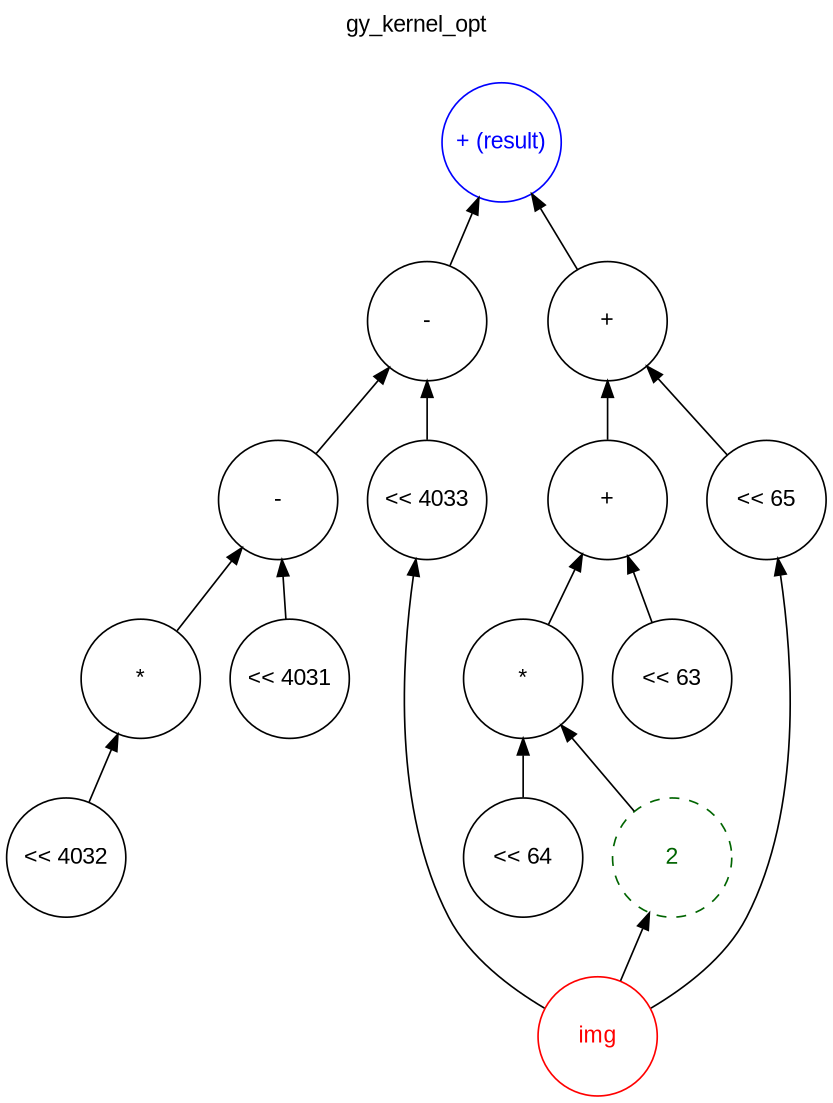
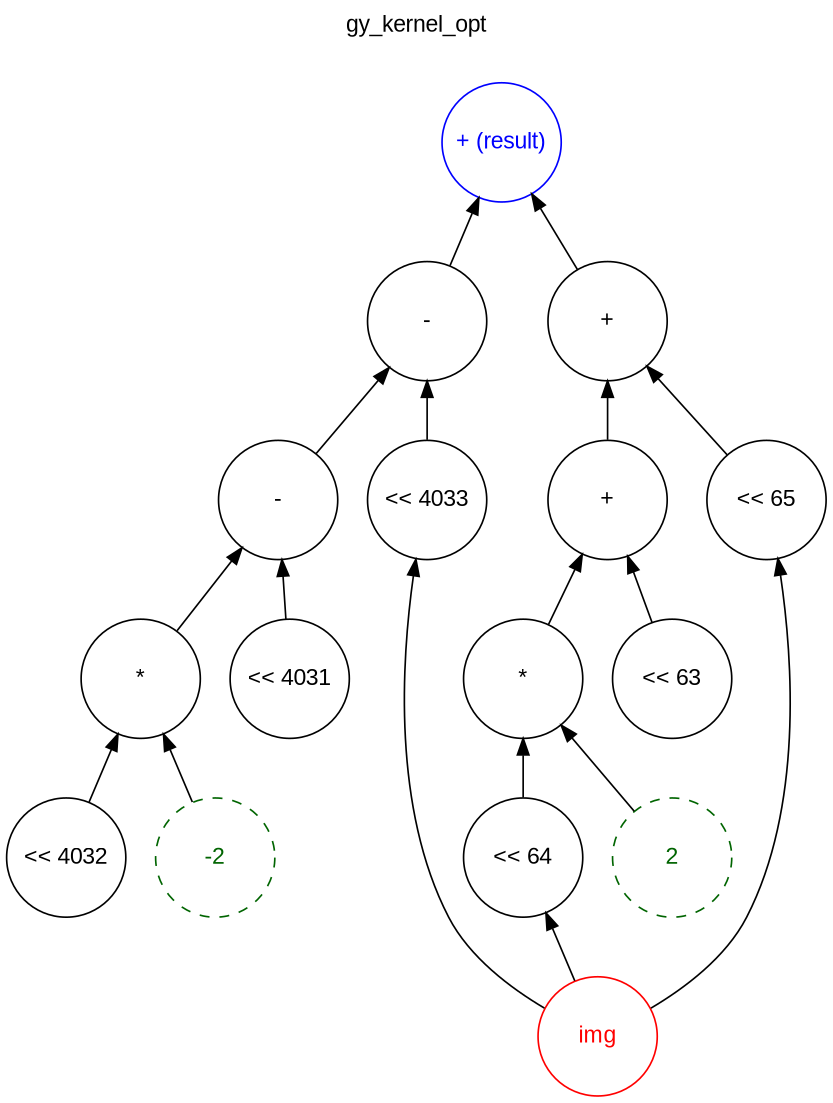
node "-2": added
edge "img" -> "2": now "img" -> "<< 64"
